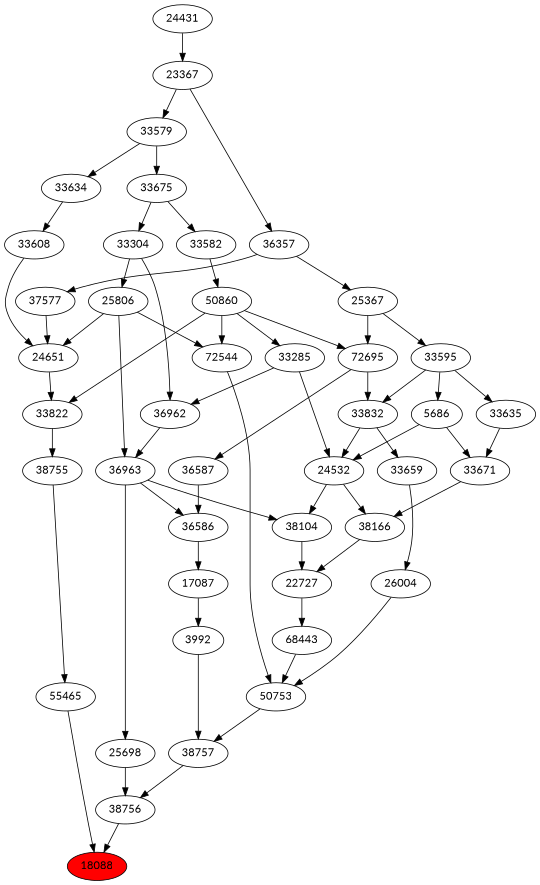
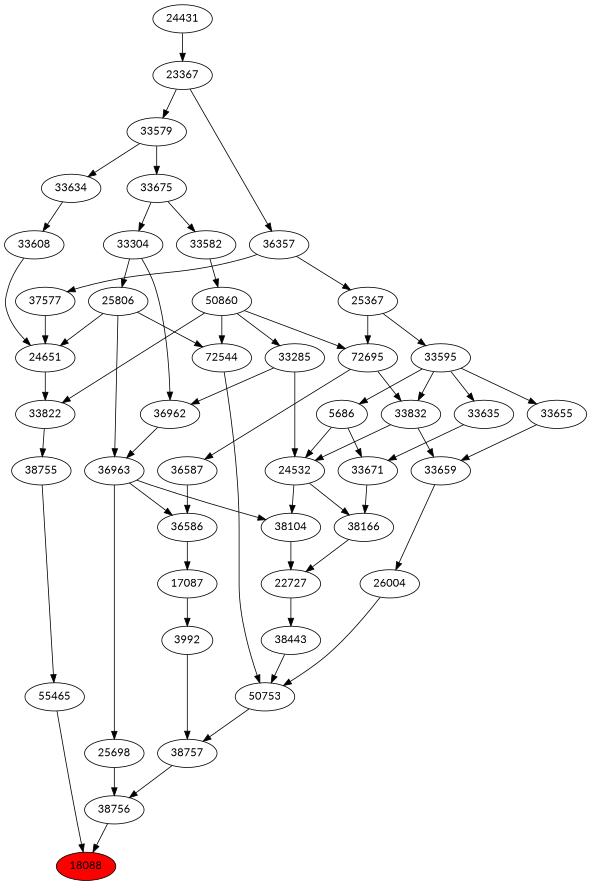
node "33655": added
node "68443": label "68443" -> "38443"
